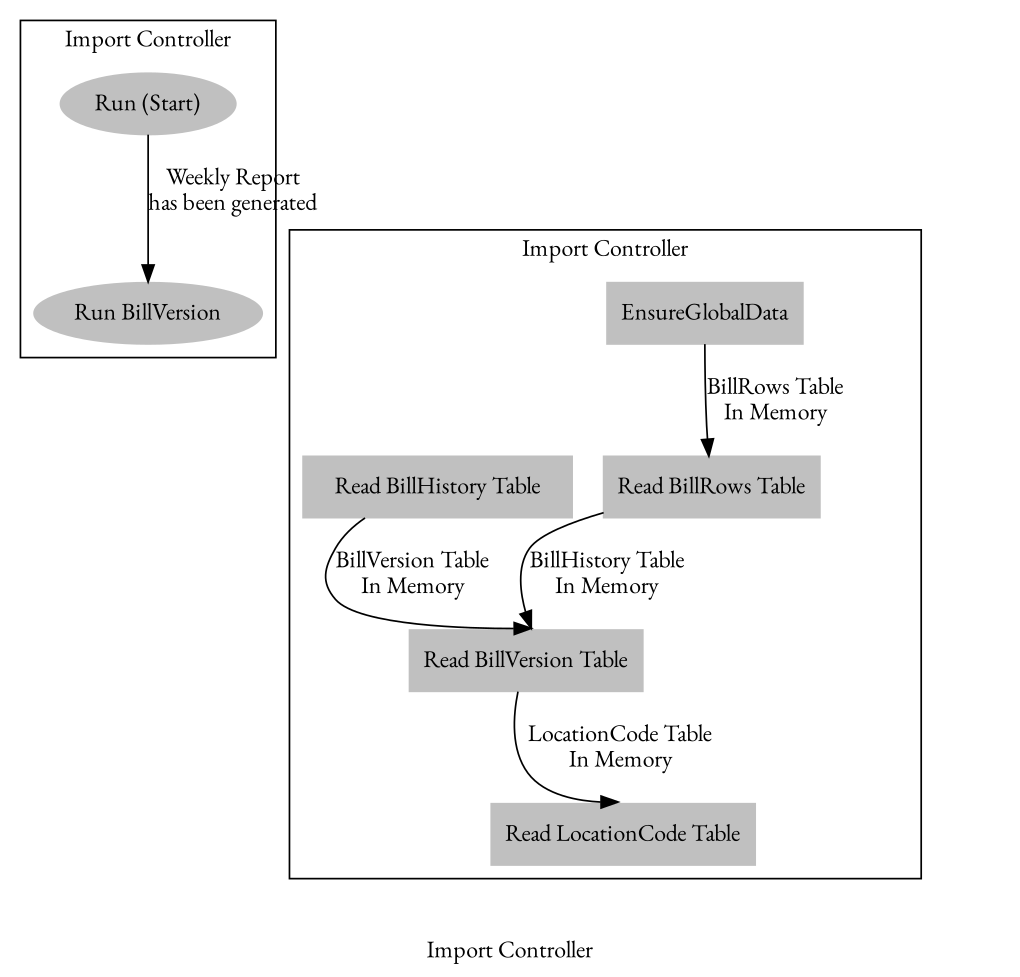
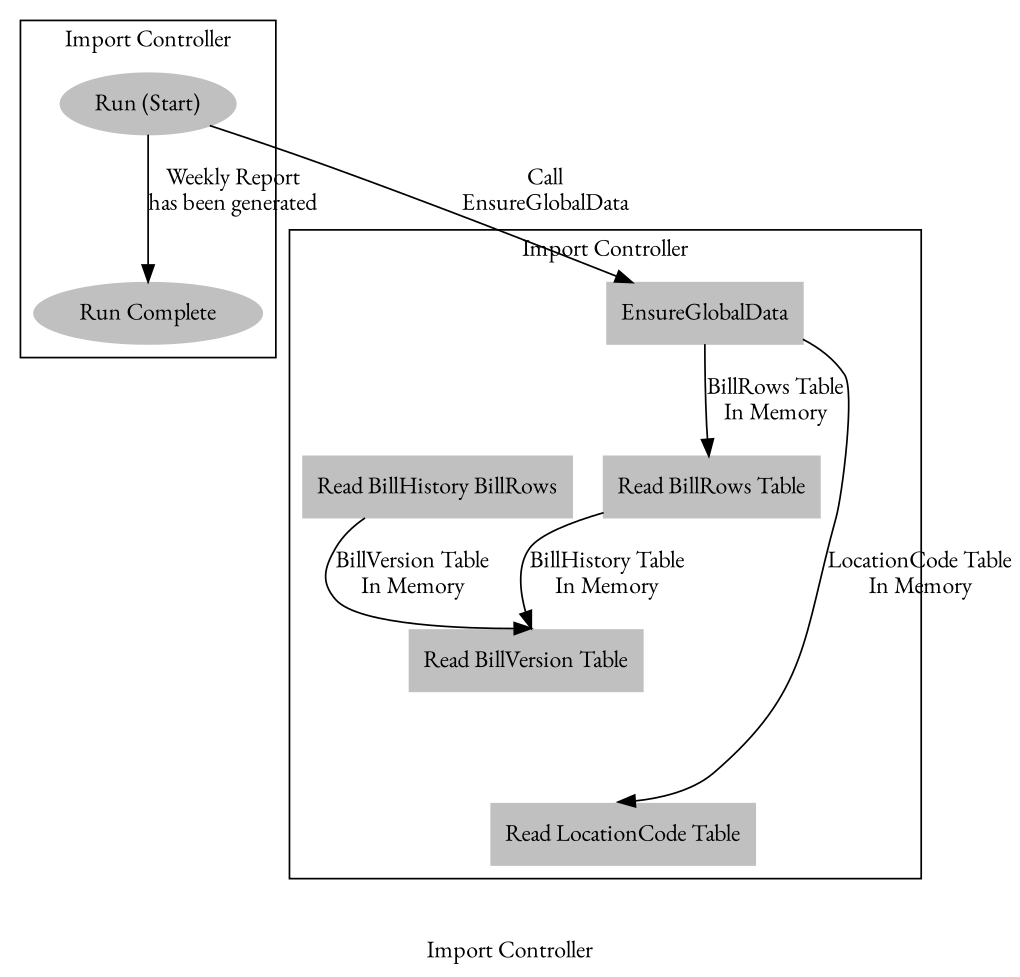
edge "Run (Start)" -> "EnsureGlobalData": added, label "Call EnsureGlobalData"
node "Run BillVersion": label "Run BillVersion" -> "Run Complete"
node "Read BillHistory Table": label "Read BillHistory Table" -> "Read BillHistory BillRows"
edge "Read BillVersion Table" -> "Read LocationCode Table": now "EnsureGlobalData" -> "Read LocationCode Table"
